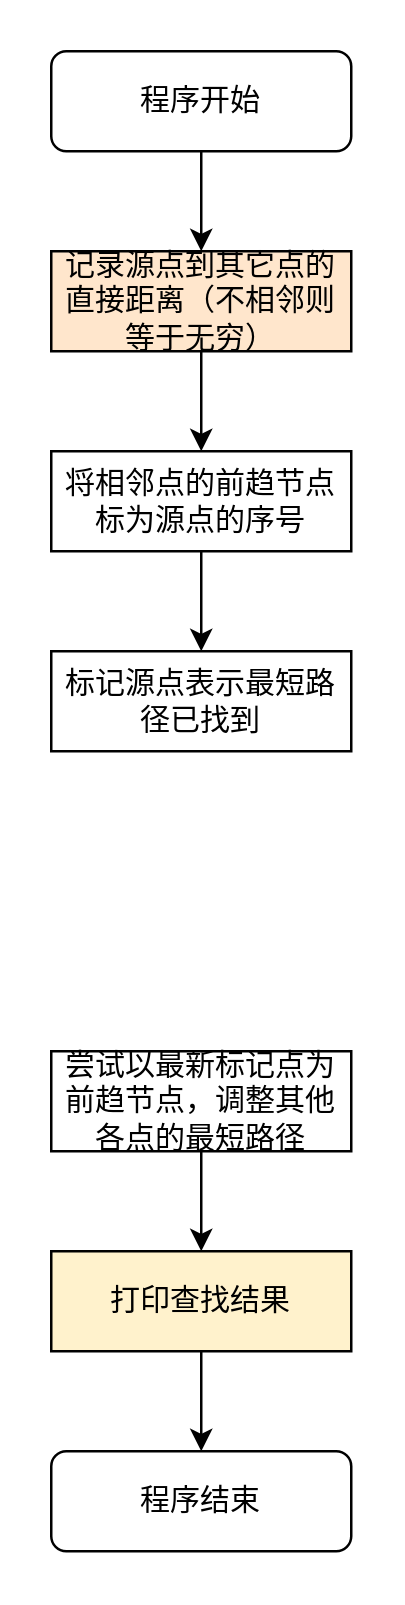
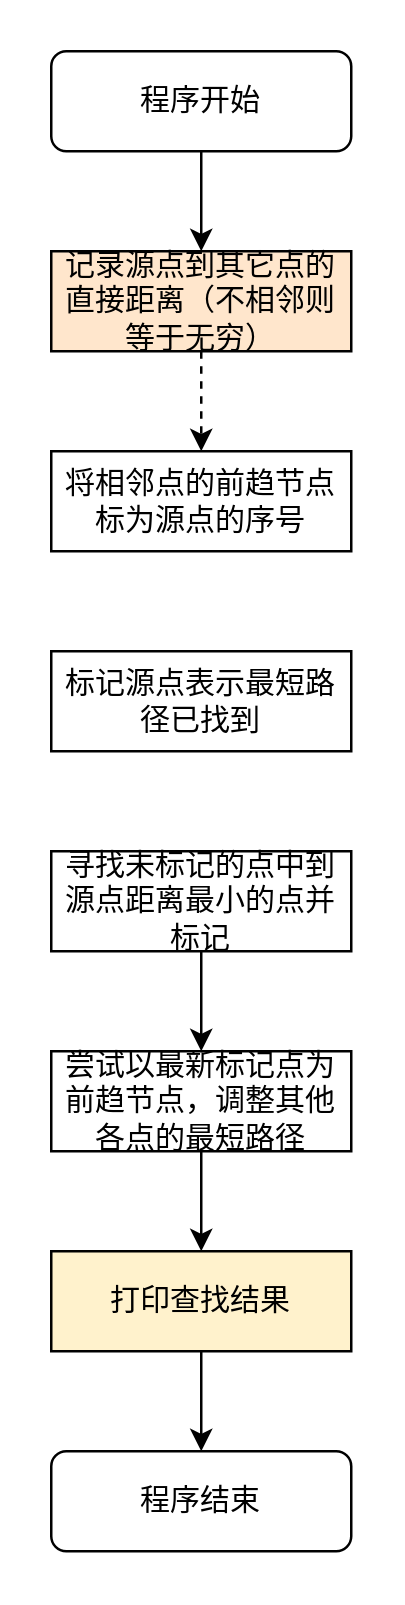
edge "记录源点到其它点的直接距离（不相邻则等于无穷）" -> "将相邻点的前趋节点标为源点的序号": style solid -> dashed
edge "将相邻点的前趋节点标为源点的序号" -> "标记源点表示最短路径已找到": removed
node "寻找未标记的点中到源点距离最小的点并标记": added
edge "寻找未标记的点中到源点距离最小的点并标记" -> "尝试以最新标记点为前趋节点，调整其他各点的最短路径": added
